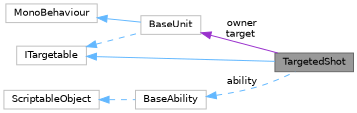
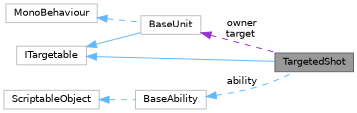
edge "BaseUnit" -> "MonoBehaviour": style solid -> dashed
edge "BaseUnit" -> "ITargetable": style dashed -> solid
edge "TargetedShot" -> "BaseUnit": style solid -> dashed
